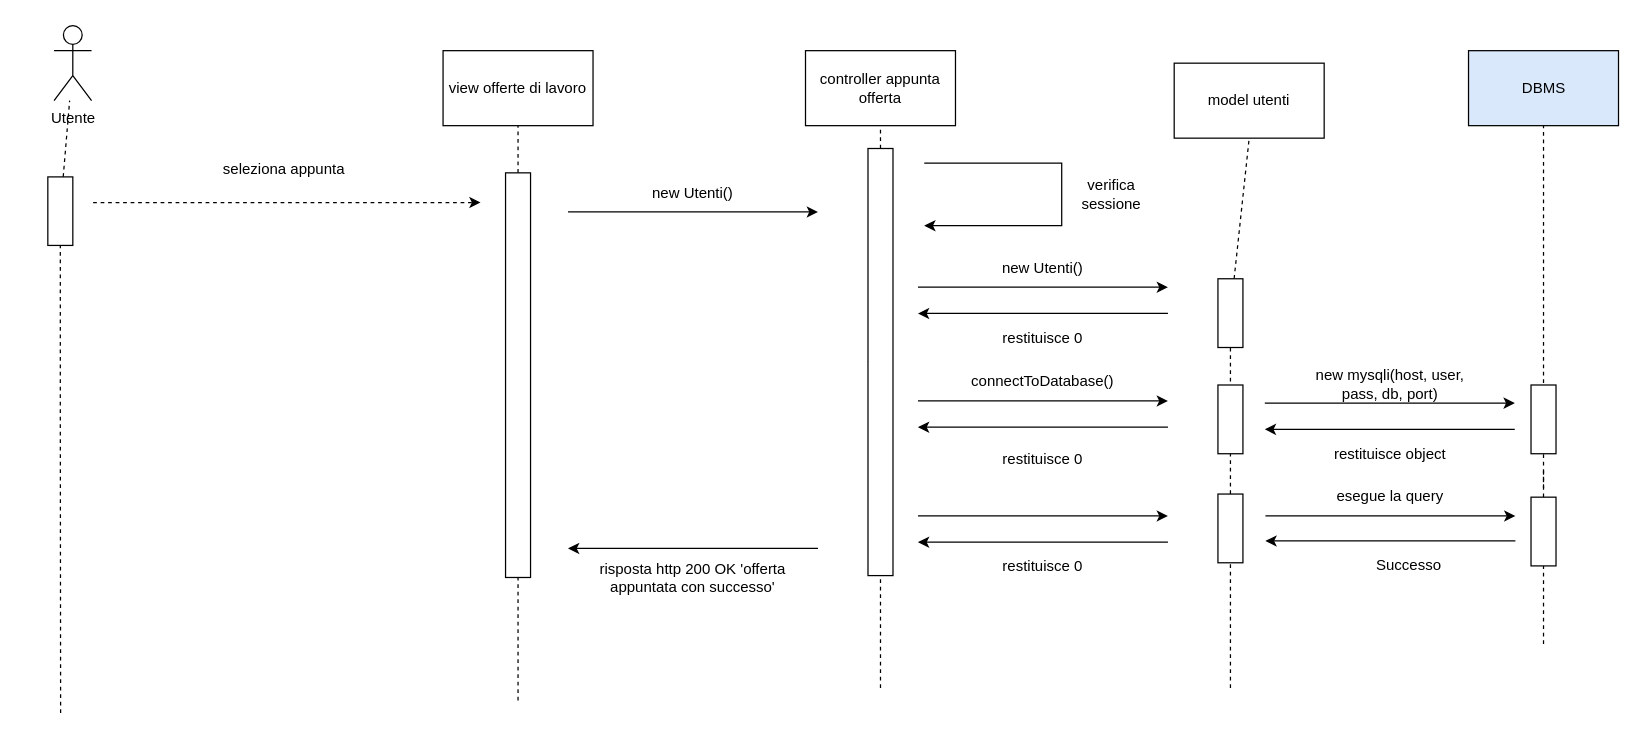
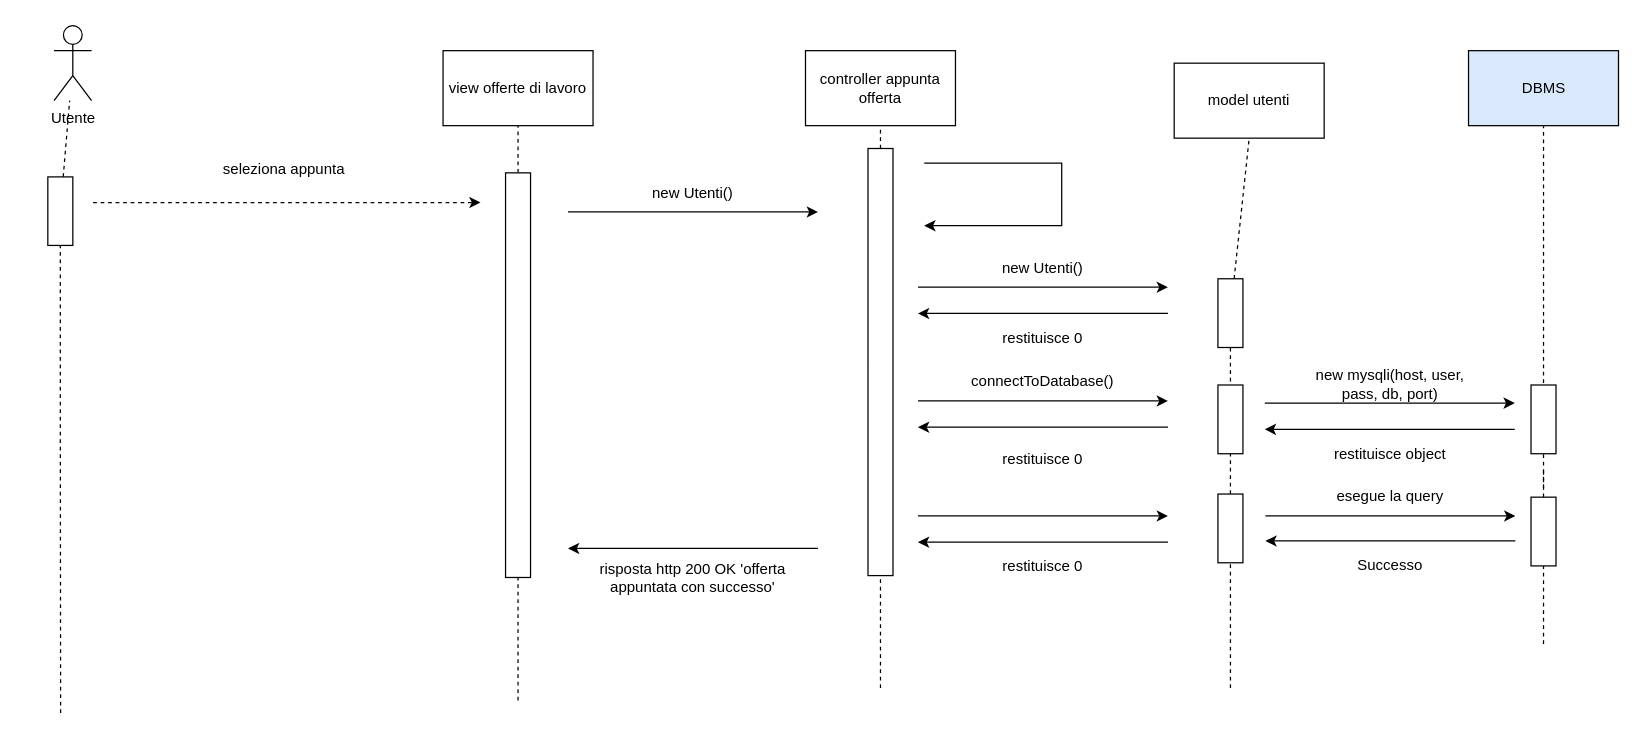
node "verifica sessione": removed
node "Successo": moved (1409, 566) -> (1391, 566)
